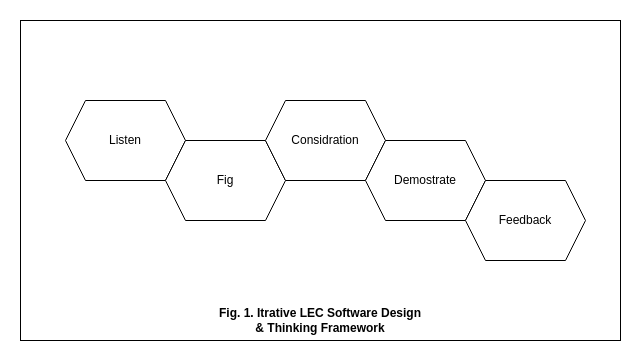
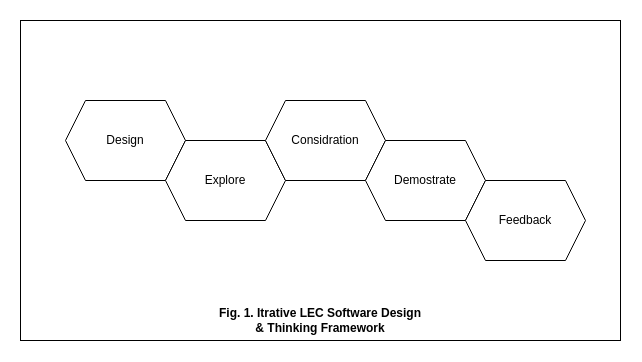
node "Listen": label "Listen" -> "Design"
node "Fig": label "Fig" -> "Explore"
